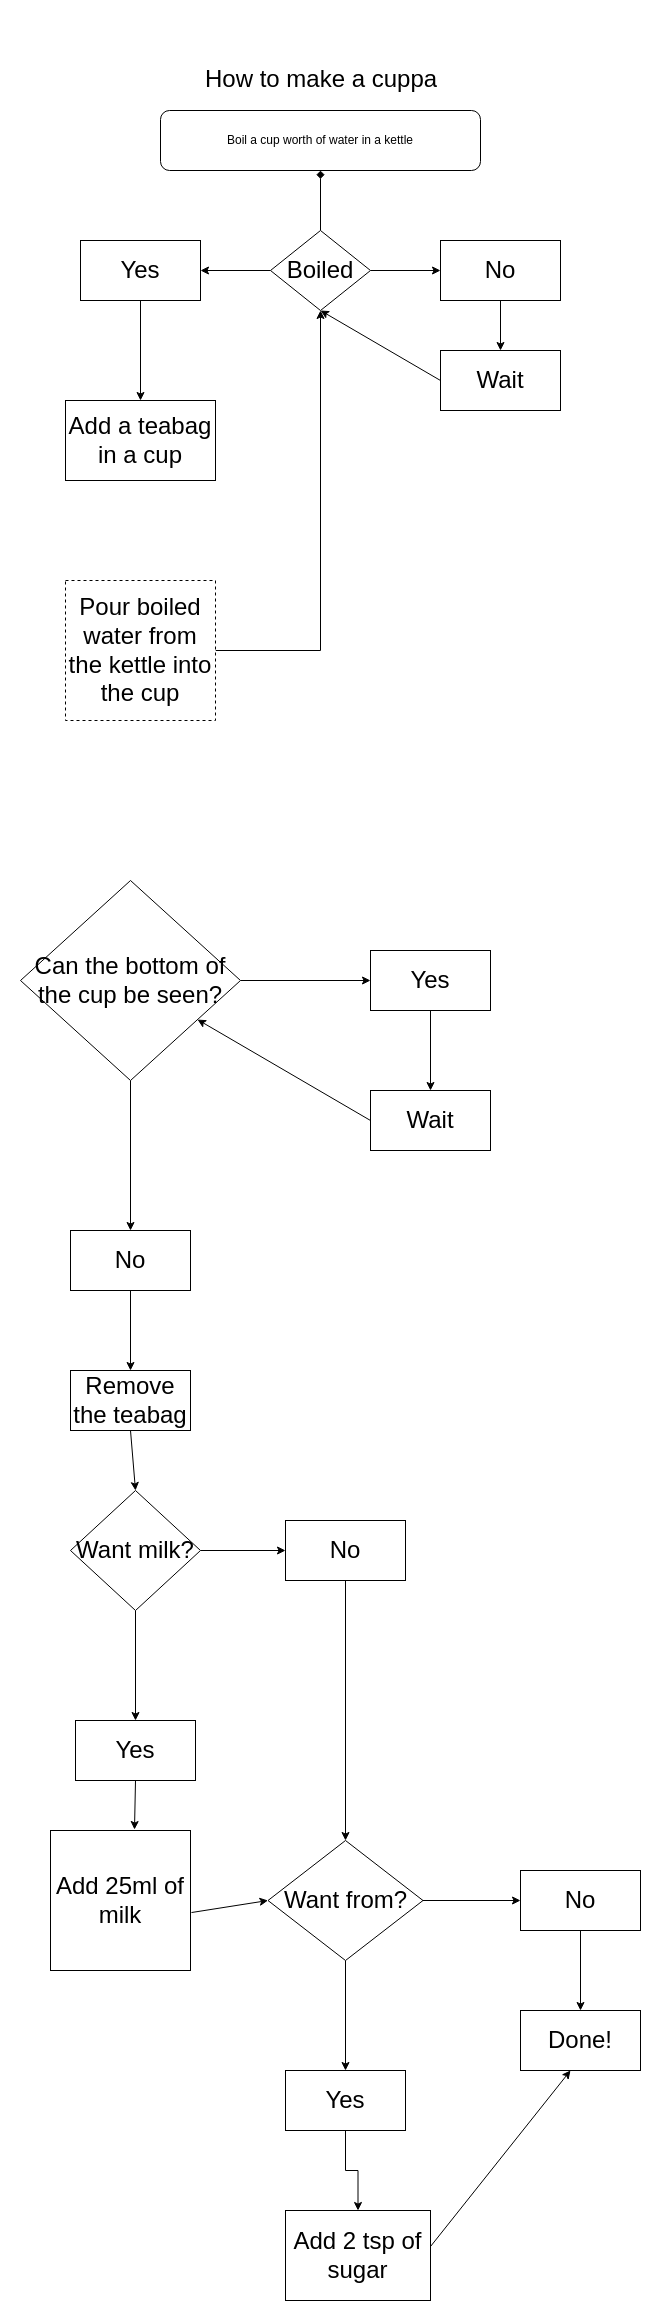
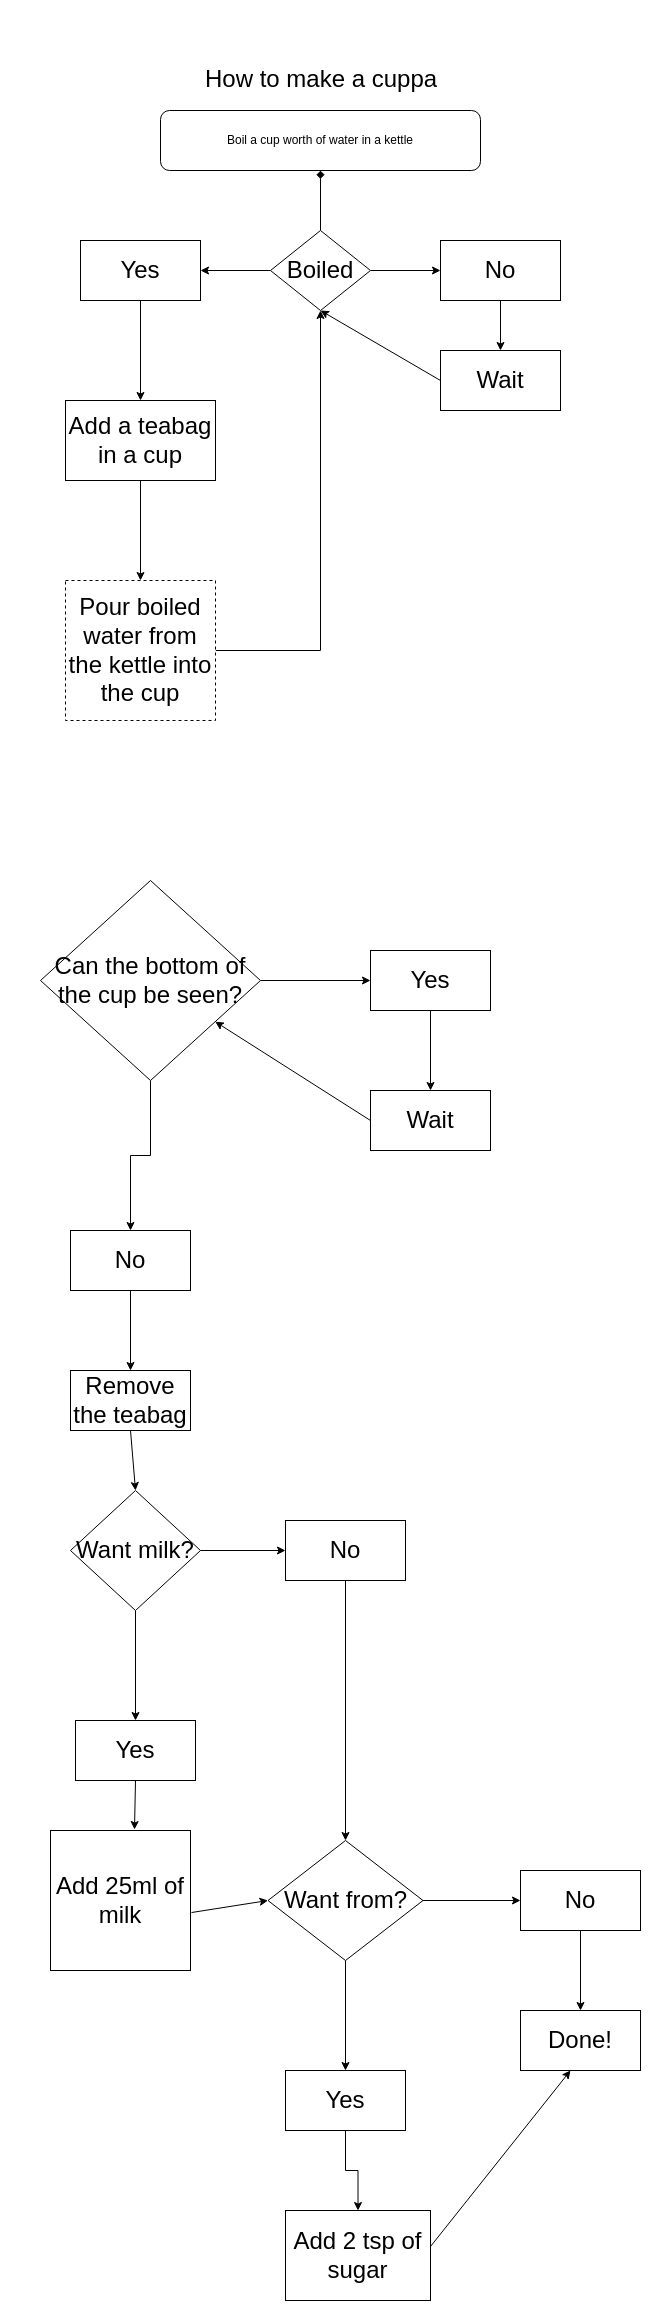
edge "Add a teabag in a cup" -> "Pour boiled water from the kettle into the cup": added
node "Can the bottom of the cup be seen?": moved (131, 981) -> (151, 981)
